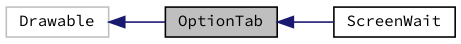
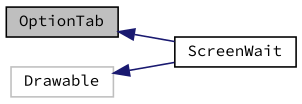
edge "OptionTab" -> "Drawable": now "ScreenWait" -> "Drawable"
